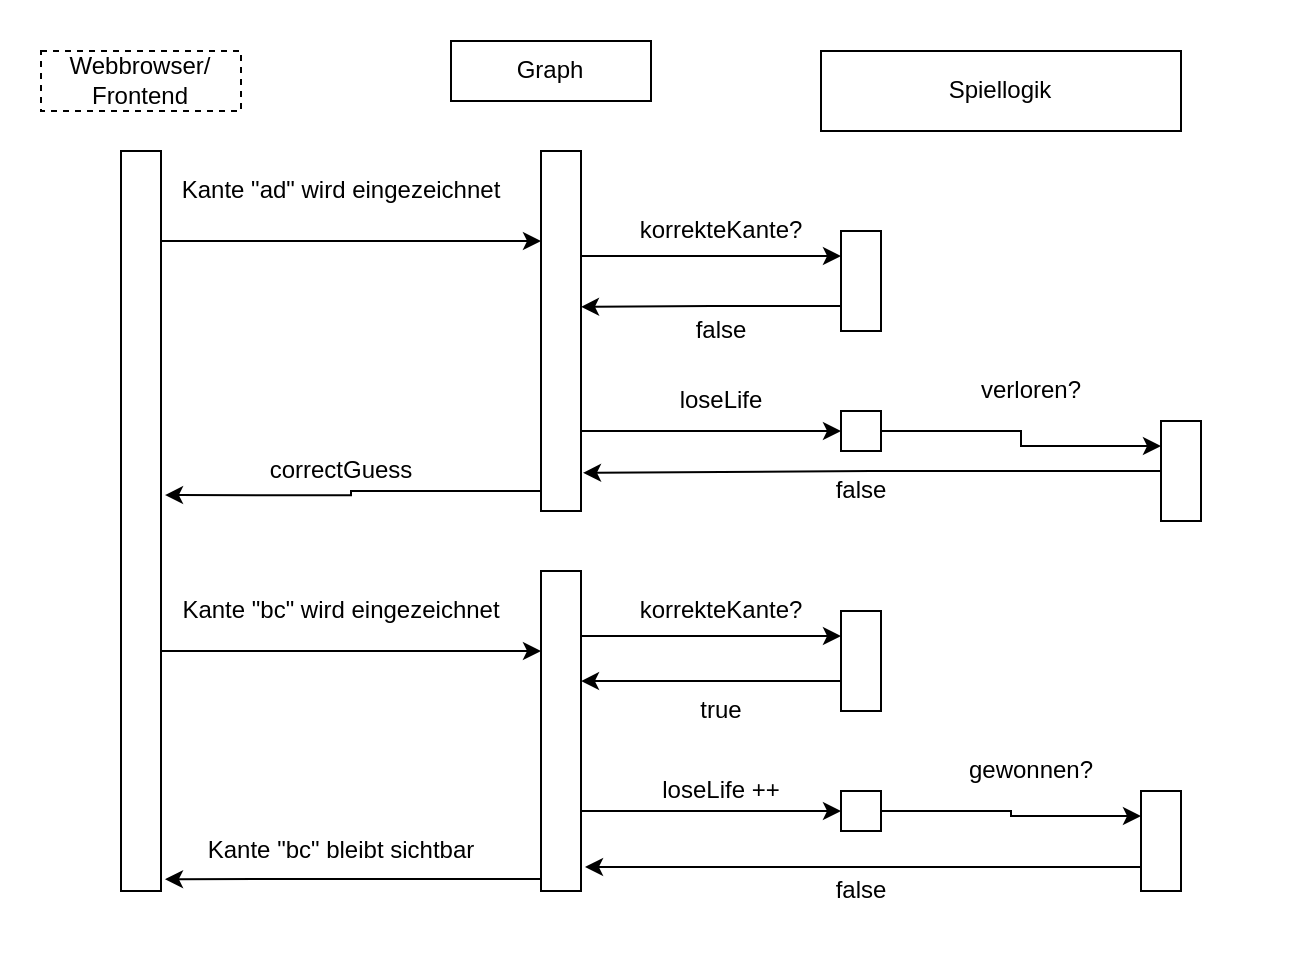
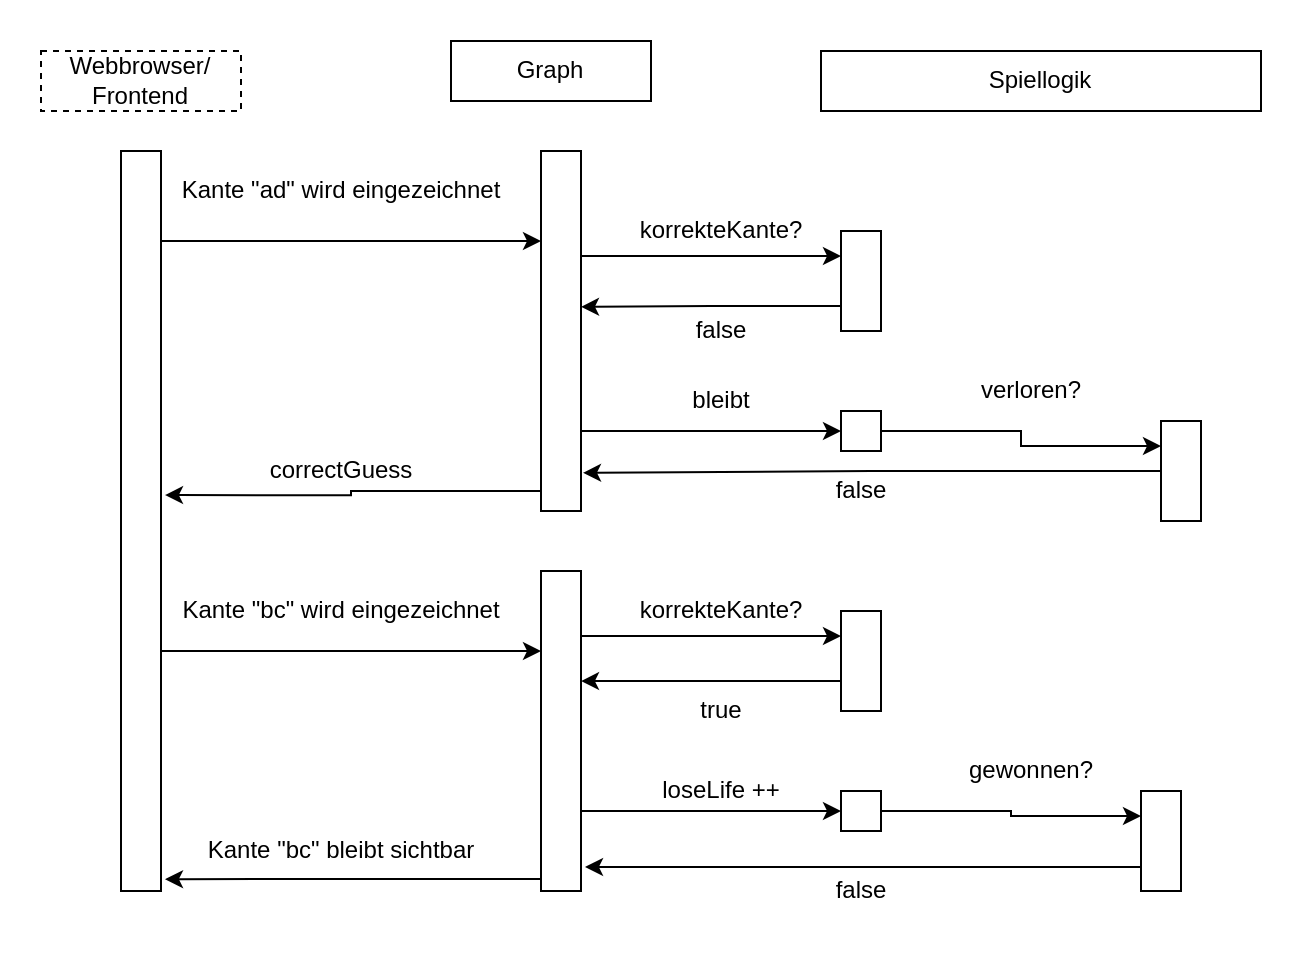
node "Spiellogik": size 360x80 -> 440x60
node "loseLife": label "loseLife" -> "bleibt"
